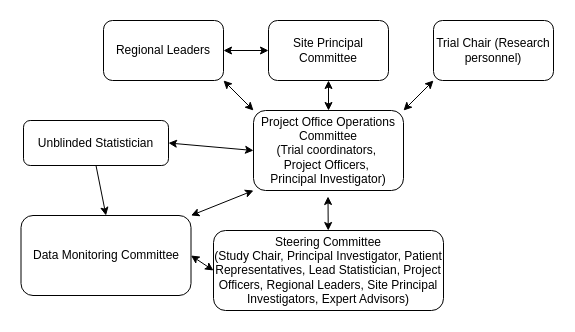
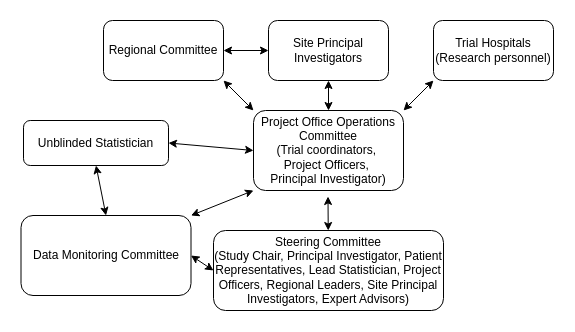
node "Regional Leaders": label "Regional Leaders" -> "Regional Committee"
node "Site Principal Committee": label "Site Principal Committee" -> "Site Principal Investigators"
node "Trial Chair (Research personnel)": label "Trial Chair (Research personnel)" -> "Trial Hospitals (Research personnel)"
edge "Unblinded Statistician" -> "Data Monitoring Committee": arrowhead none -> classic
